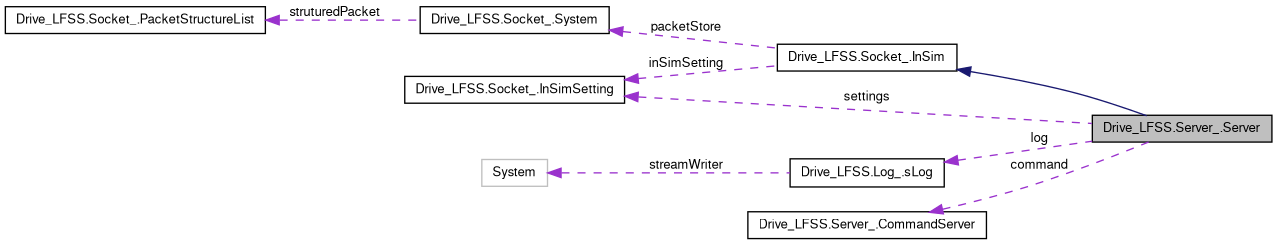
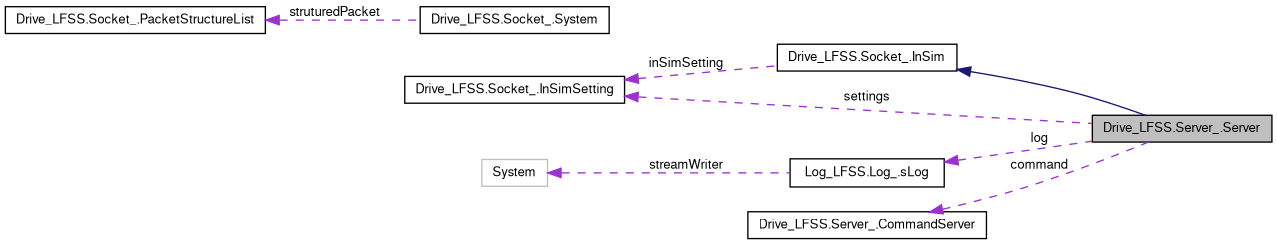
edge "Drive_LFSS.Socket_.InSim" -> "Drive_LFSS.Socket_.System": removed, label "packetStore"
node "Drive_LFSS.Log_.sLog": label "Drive_LFSS.Log_.sLog" -> "Log_LFSS.Log_.sLog"
